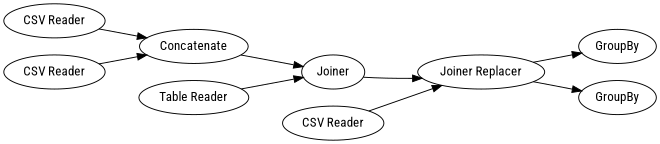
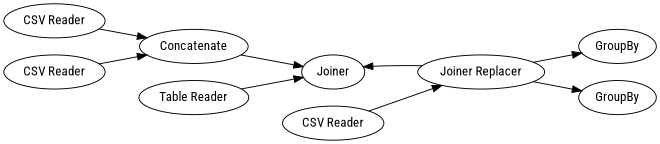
edge "Joiner" -> "Joiner Replacer": reversed
